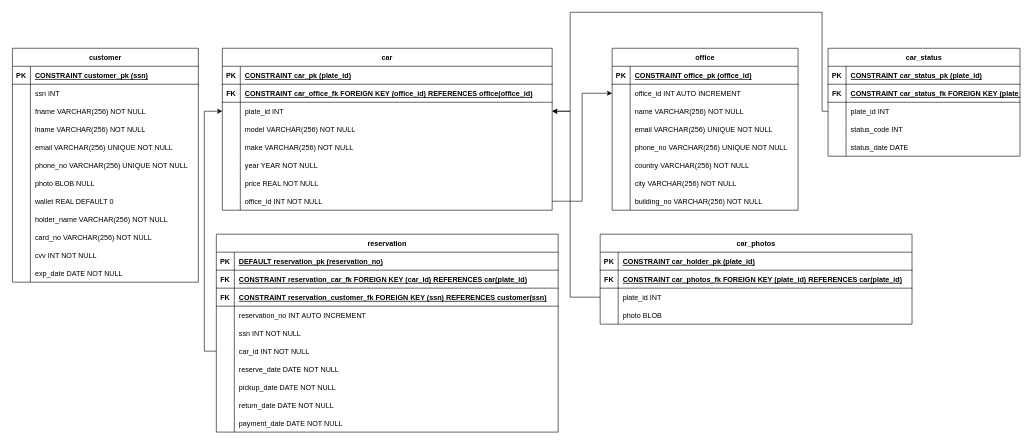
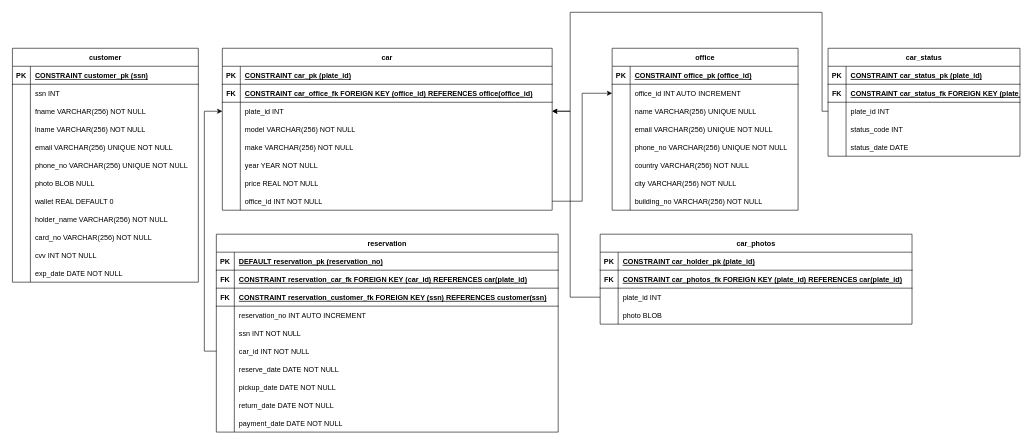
node "name VARCHAR(256) NOT NULL": label "name VARCHAR(256) NOT NULL" -> "name VARCHAR(256) UNIQUE NULL"
